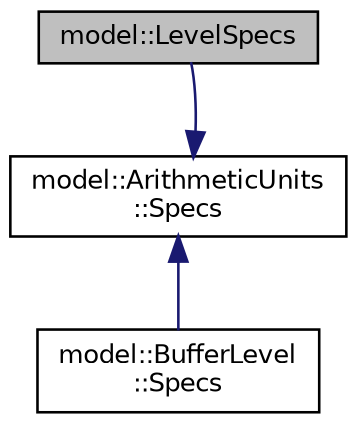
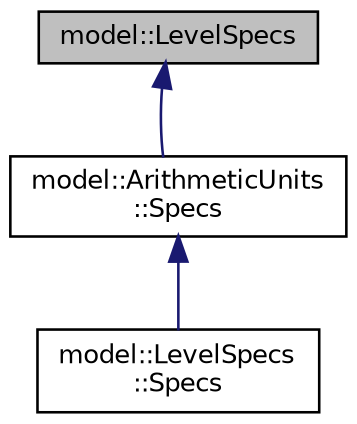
edge "model::LevelSpecs" -> "model::ArithmeticUnits ::Specs": reversed
node "model::BufferLevel ::Specs": label "model::BufferLevel ::Specs" -> "model::LevelSpecs ::Specs"
